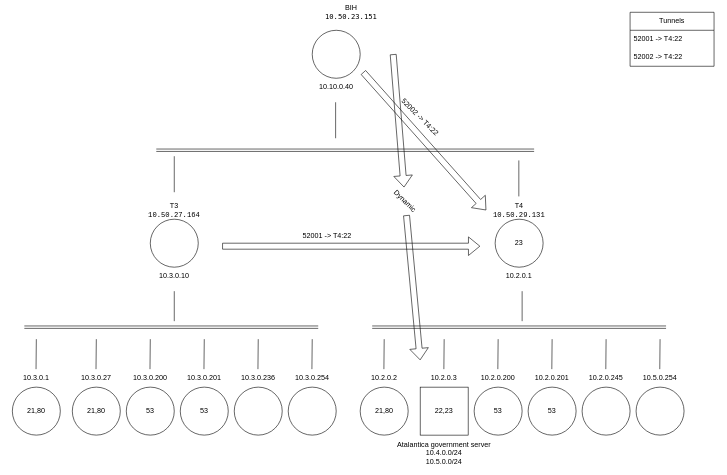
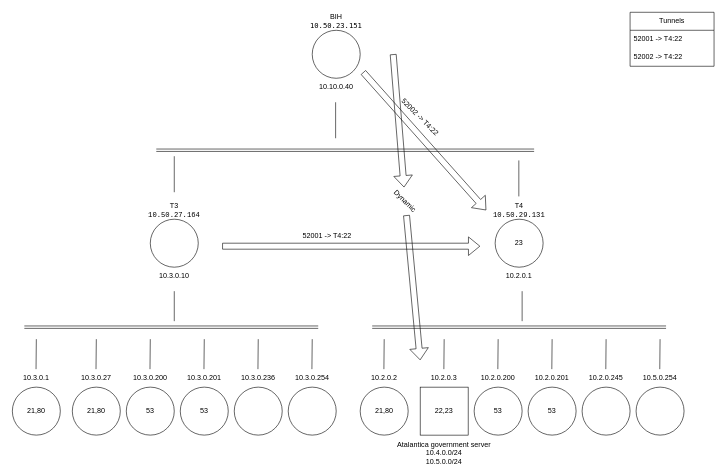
node "BIH 10.50.23.151": moved (351, 12) -> (336, 21)
